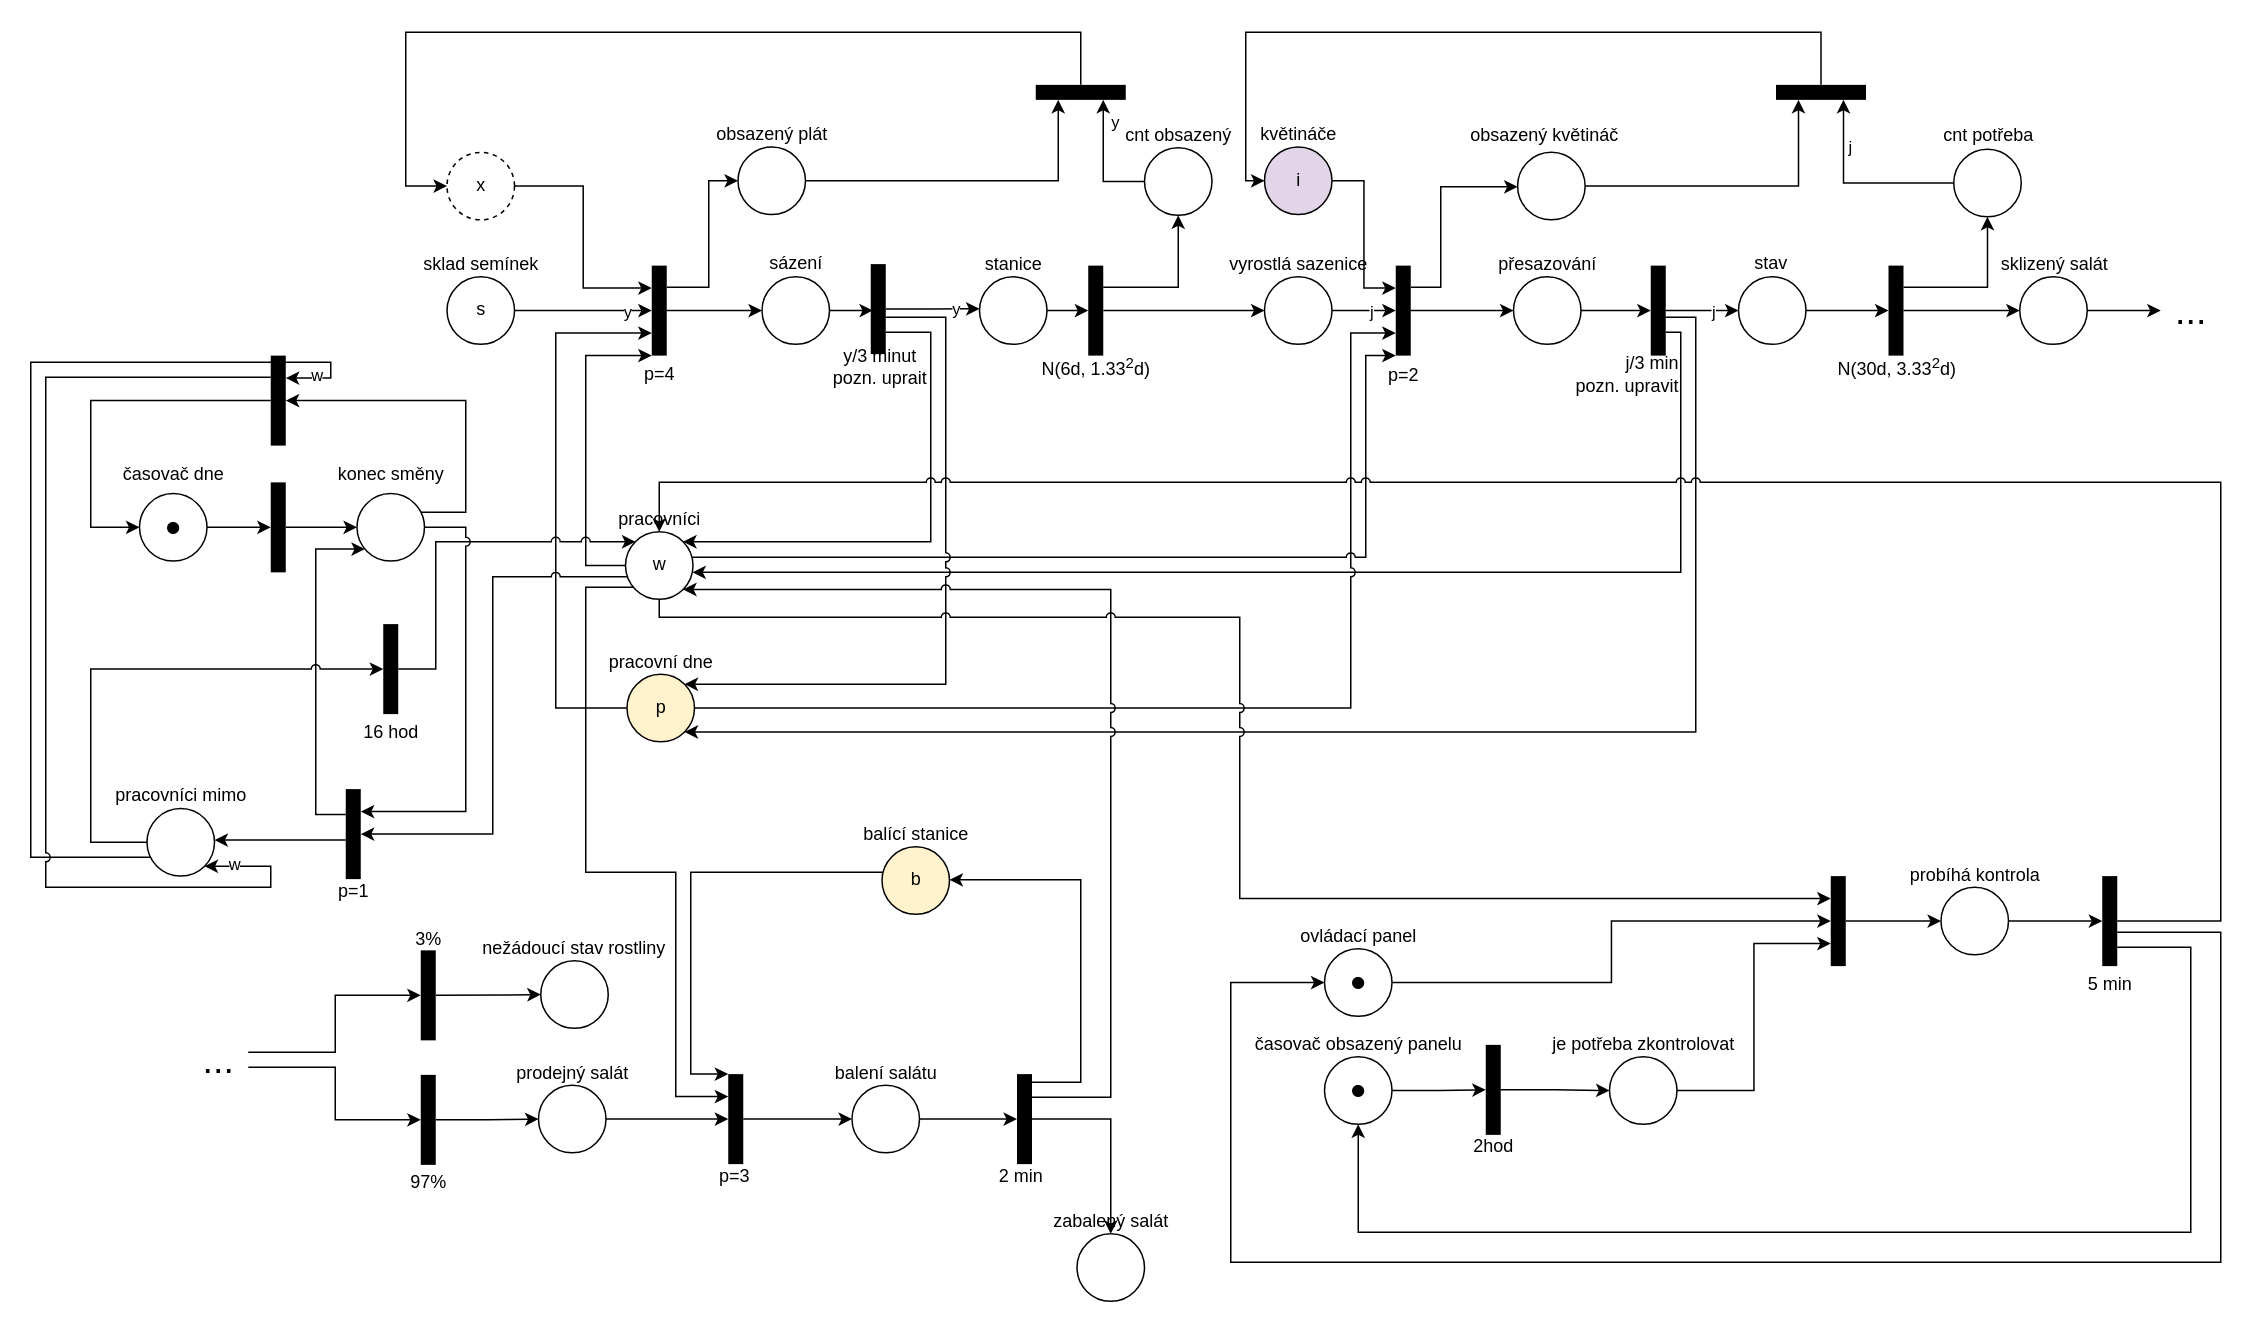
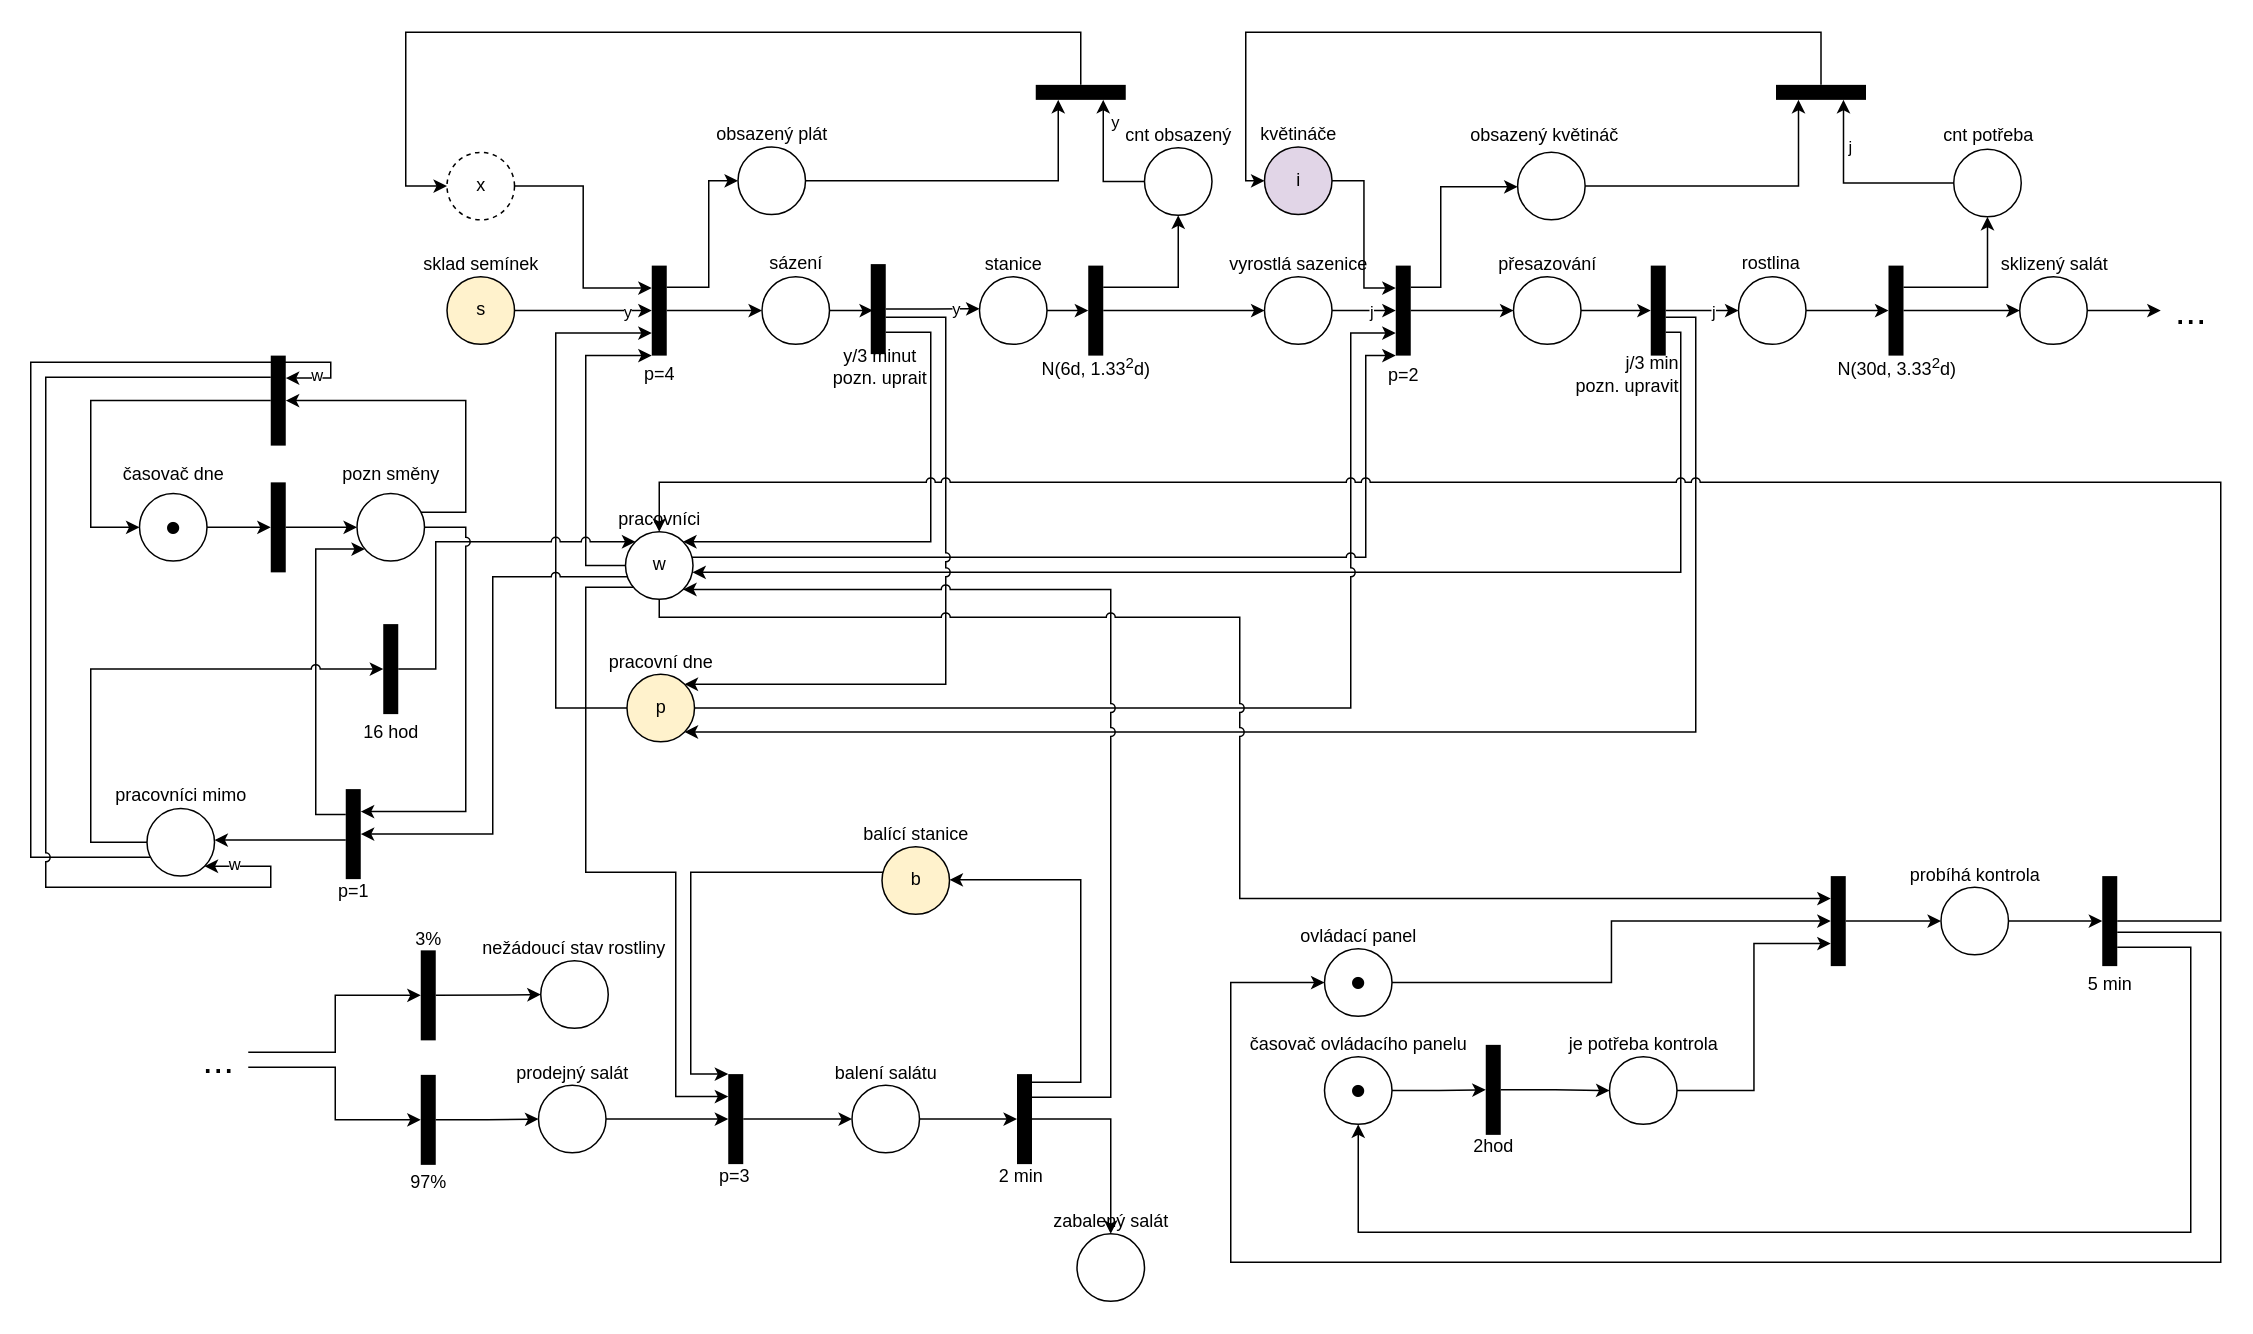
node "stav": label "stav" -> "rostlina"
node "s": fillcolor #ffffff -> #fff2cc
node "konec směny": label "konec směny" -> "pozn směny"
node "časovač obsazený panelu": label "časovač obsazený panelu" -> "časovač ovládacího panelu"
node "je potřeba zkontrolovat": label "je potřeba zkontrolovat" -> "je potřeba kontrola"
